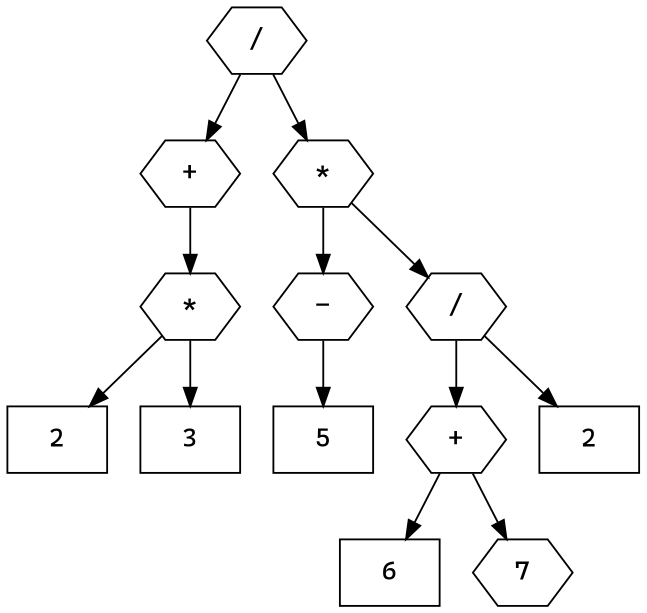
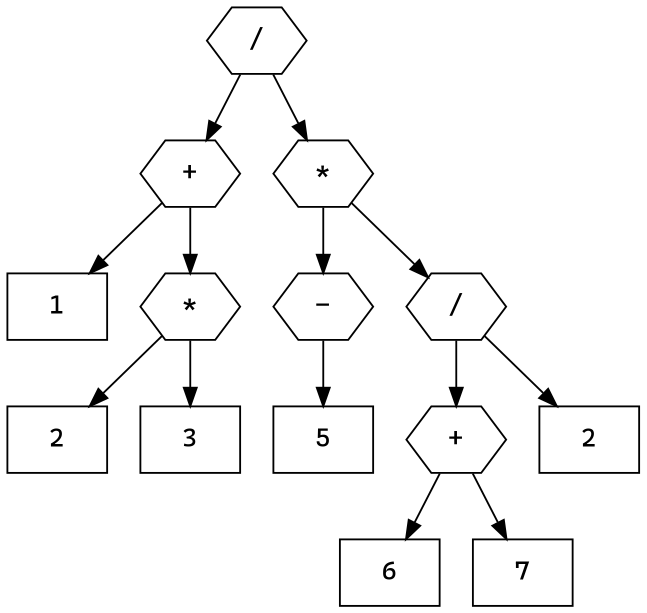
node "1": added
node "7": shape hexagon -> box
